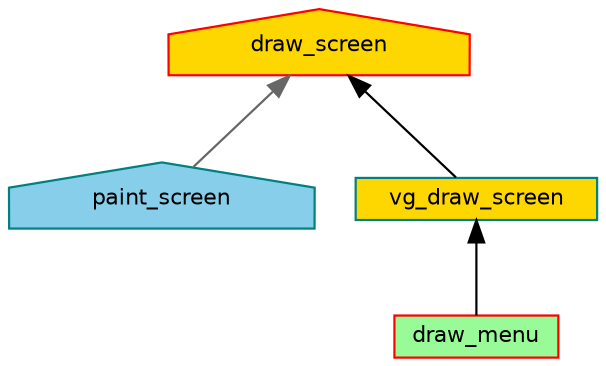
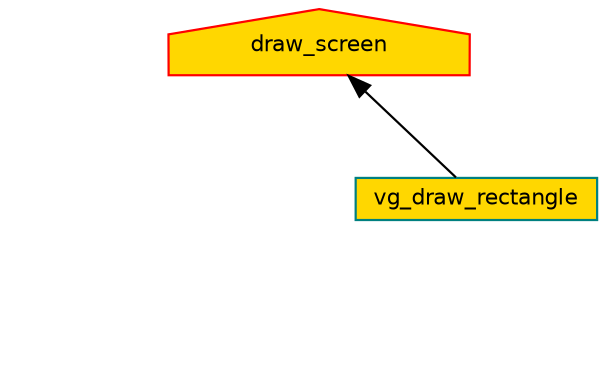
node "paint_screen": removed
node "vg_draw_screen": label "vg_draw_screen" -> "vg_draw_rectangle"
node "draw_menu": removed
